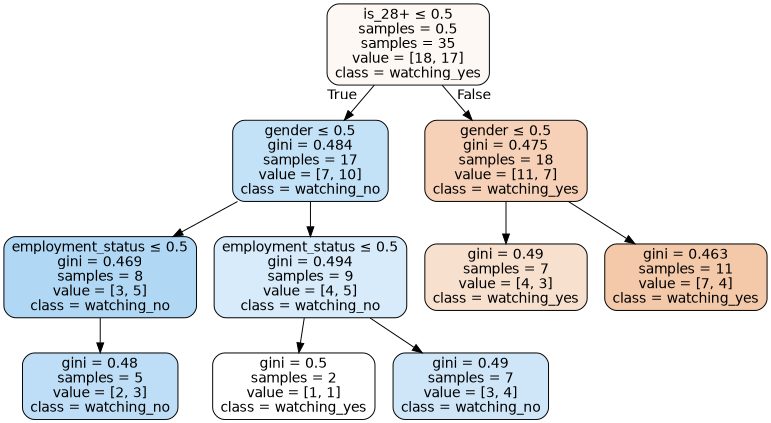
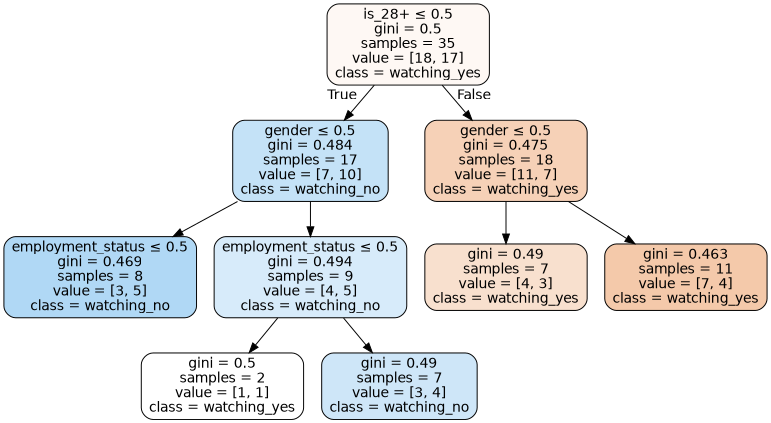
node "is_28+ ≤ 0.5": text "samples = 0.5" -> "gini = 0.5"
node "gini = 0.48": removed
